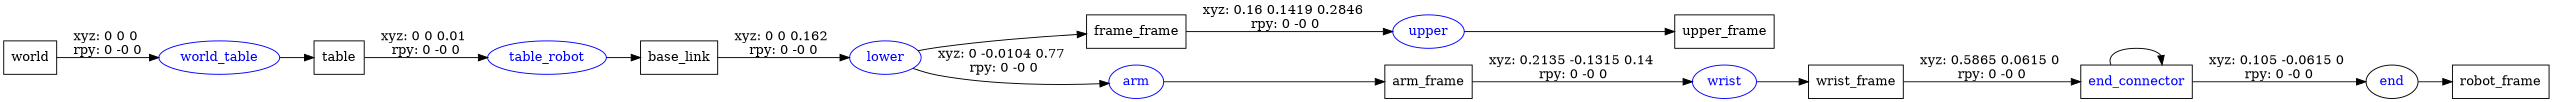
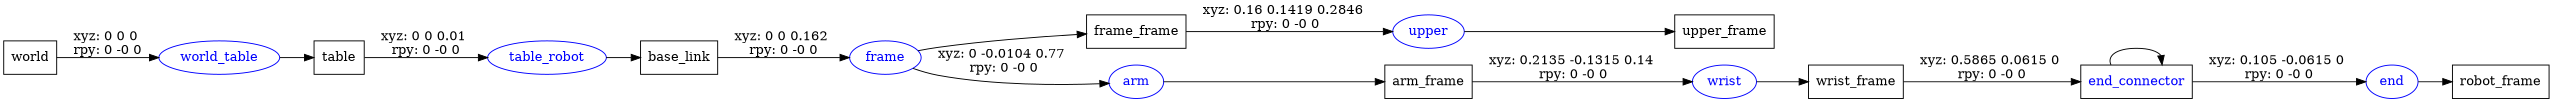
node "lower": label "lower" -> "frame"
node "end": color black -> blue
